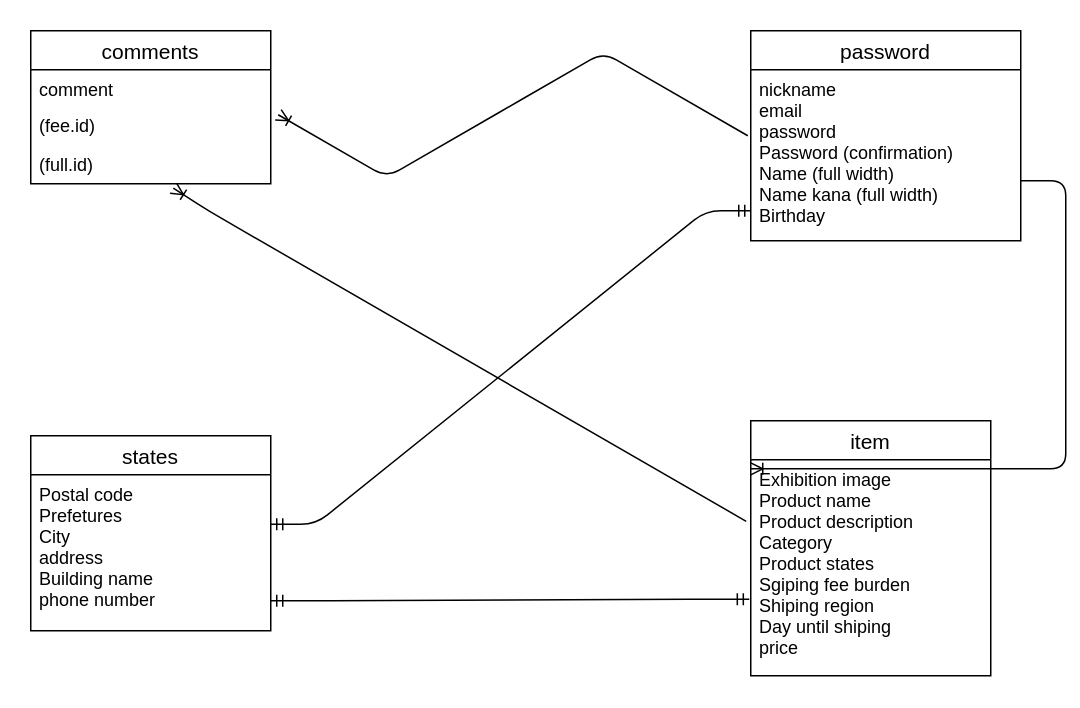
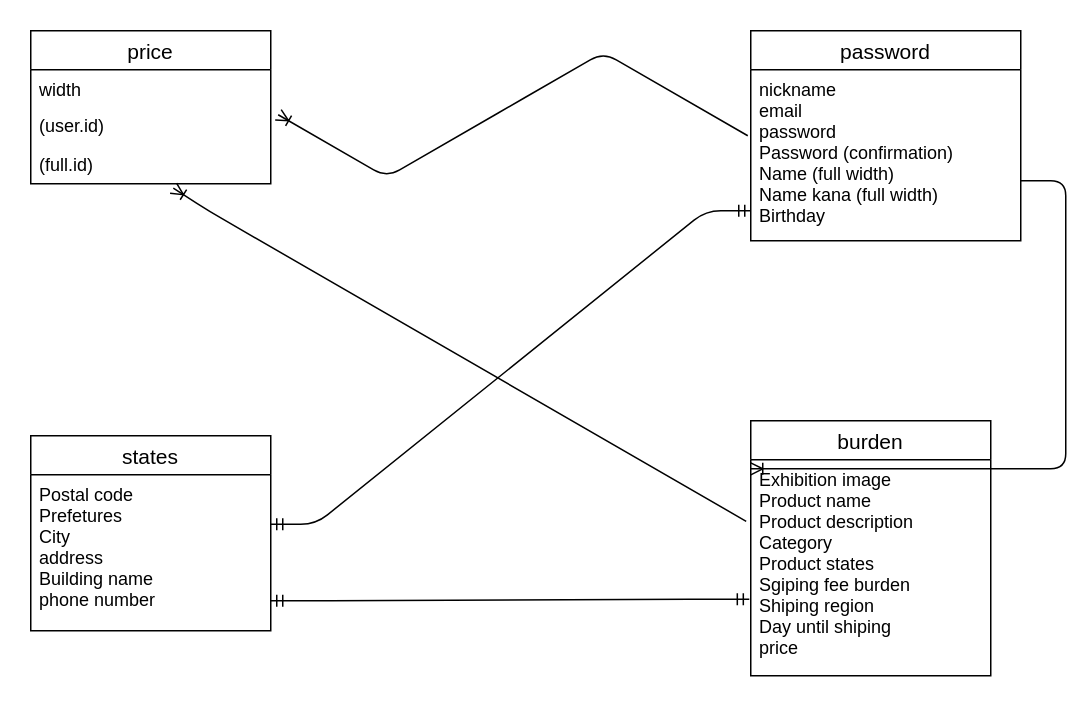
node "comments": label "comments" -> "price"
node "comment": label "comment" -> "width"
node "(fee.id)": label "(fee.id)" -> "(user.id)"
node "item": label "item" -> "burden"
